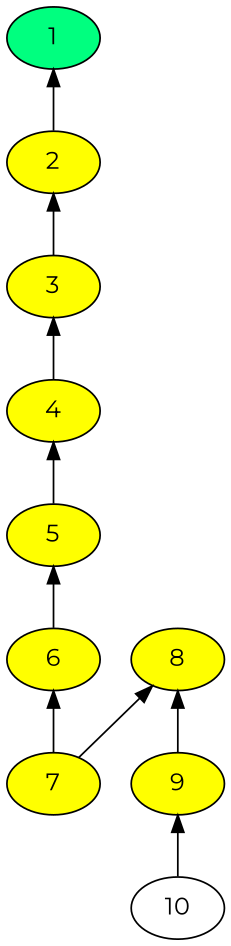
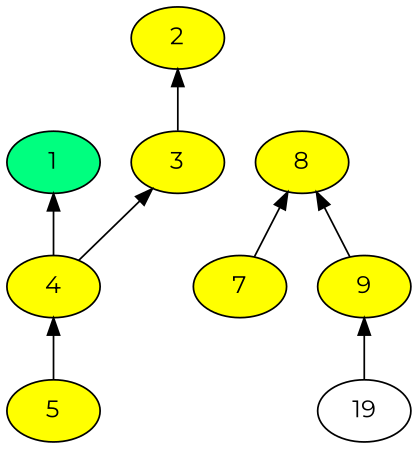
edge "2" -> "1": now "4" -> "1"
node "6": removed
node "10": label "10" -> "19"
